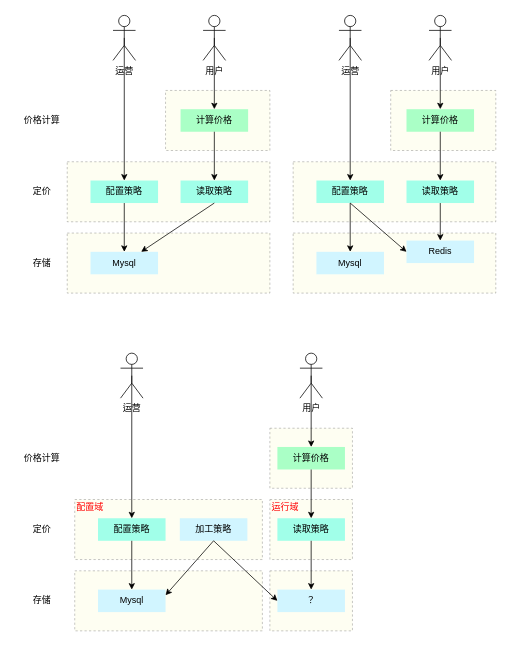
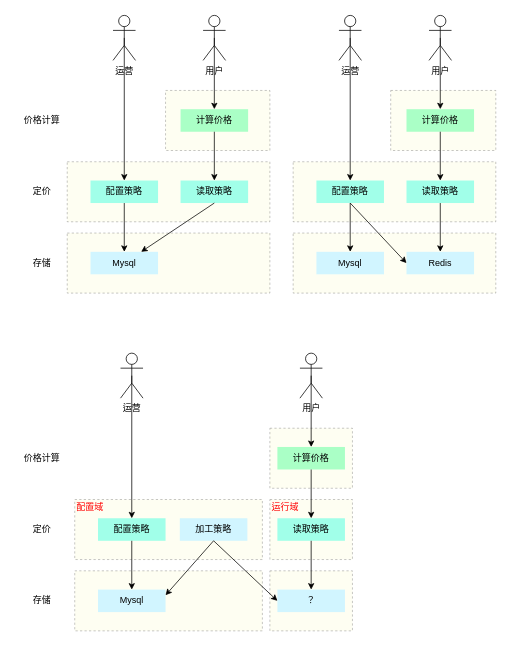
node "Redis": moved (440, 252) -> (440, 263)
